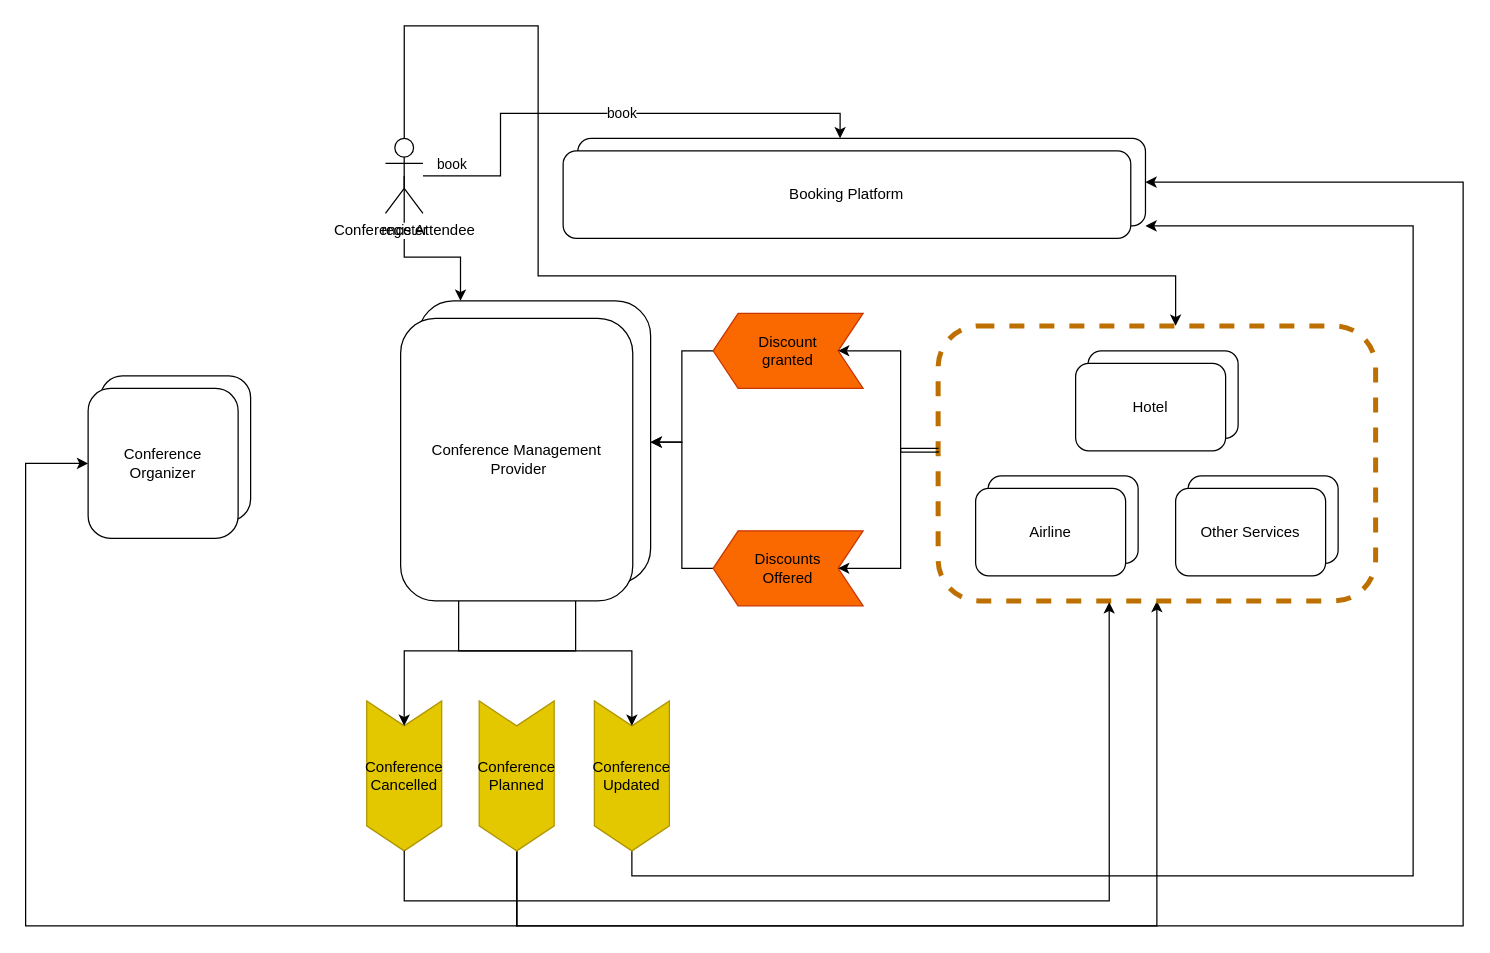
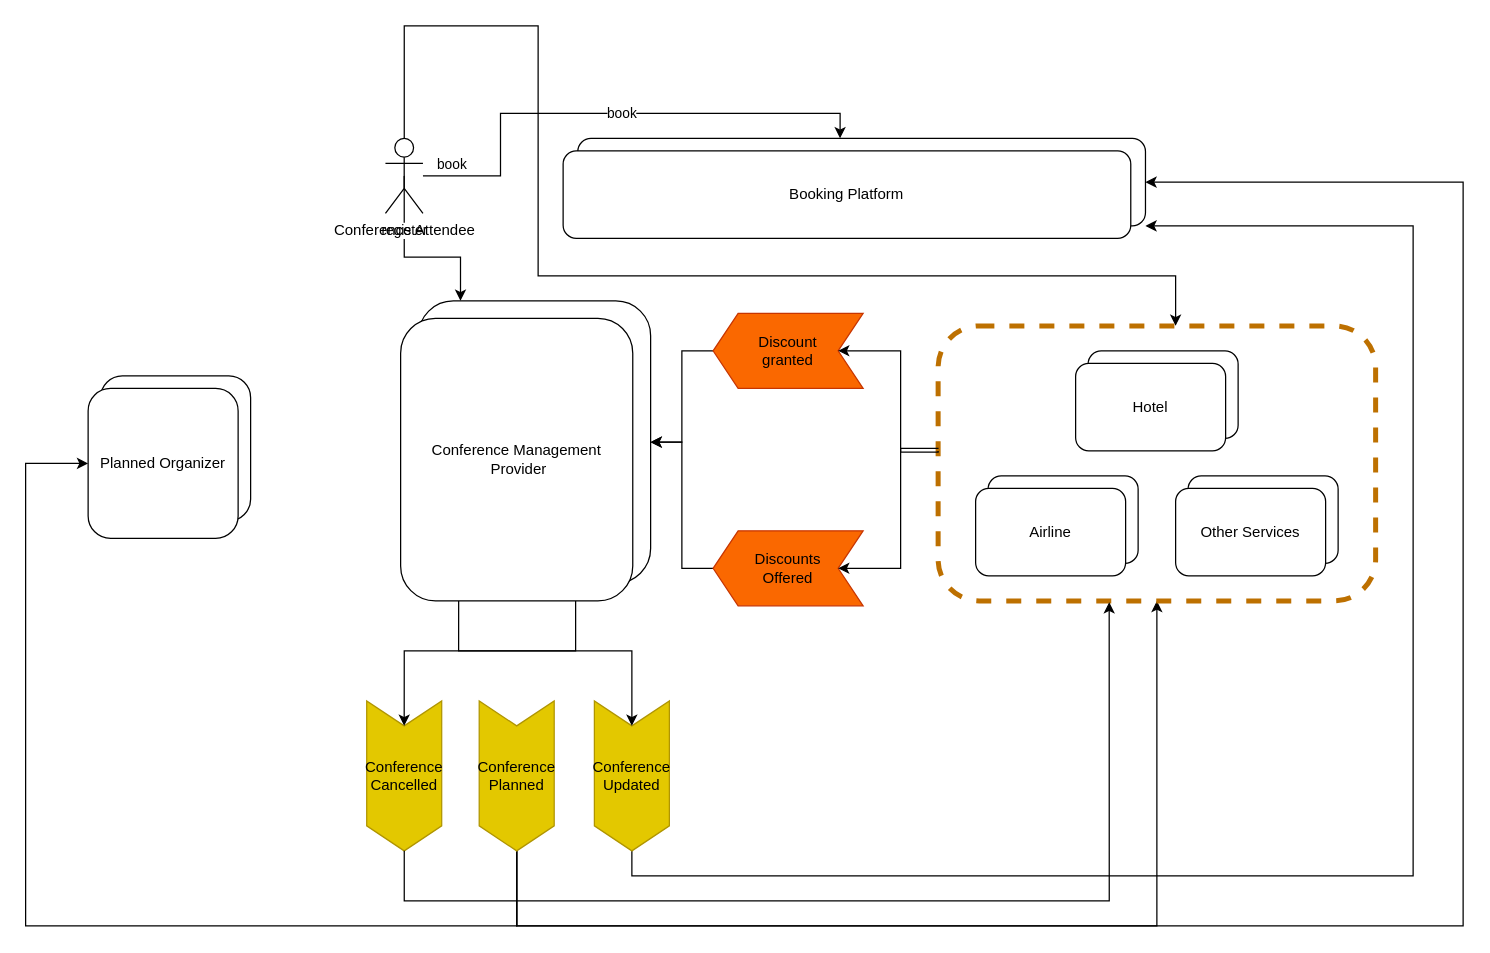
node "Conference Organizer": label "Conference Organizer" -> "Planned Organizer"
